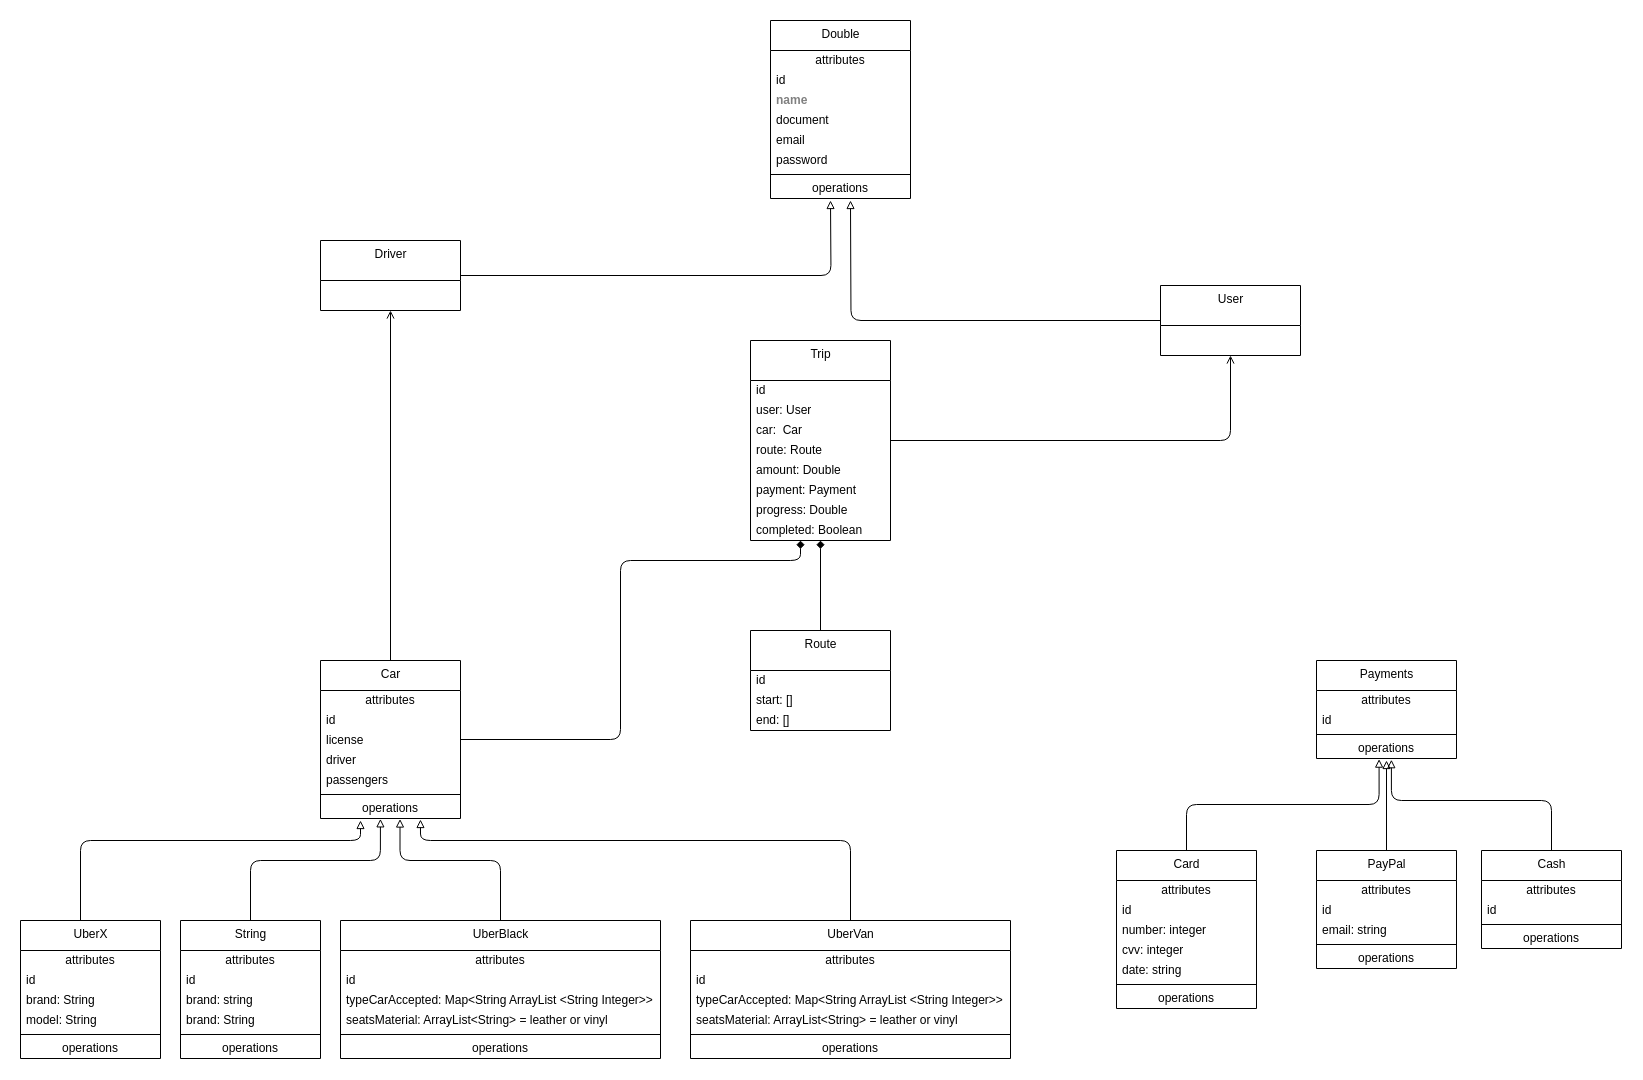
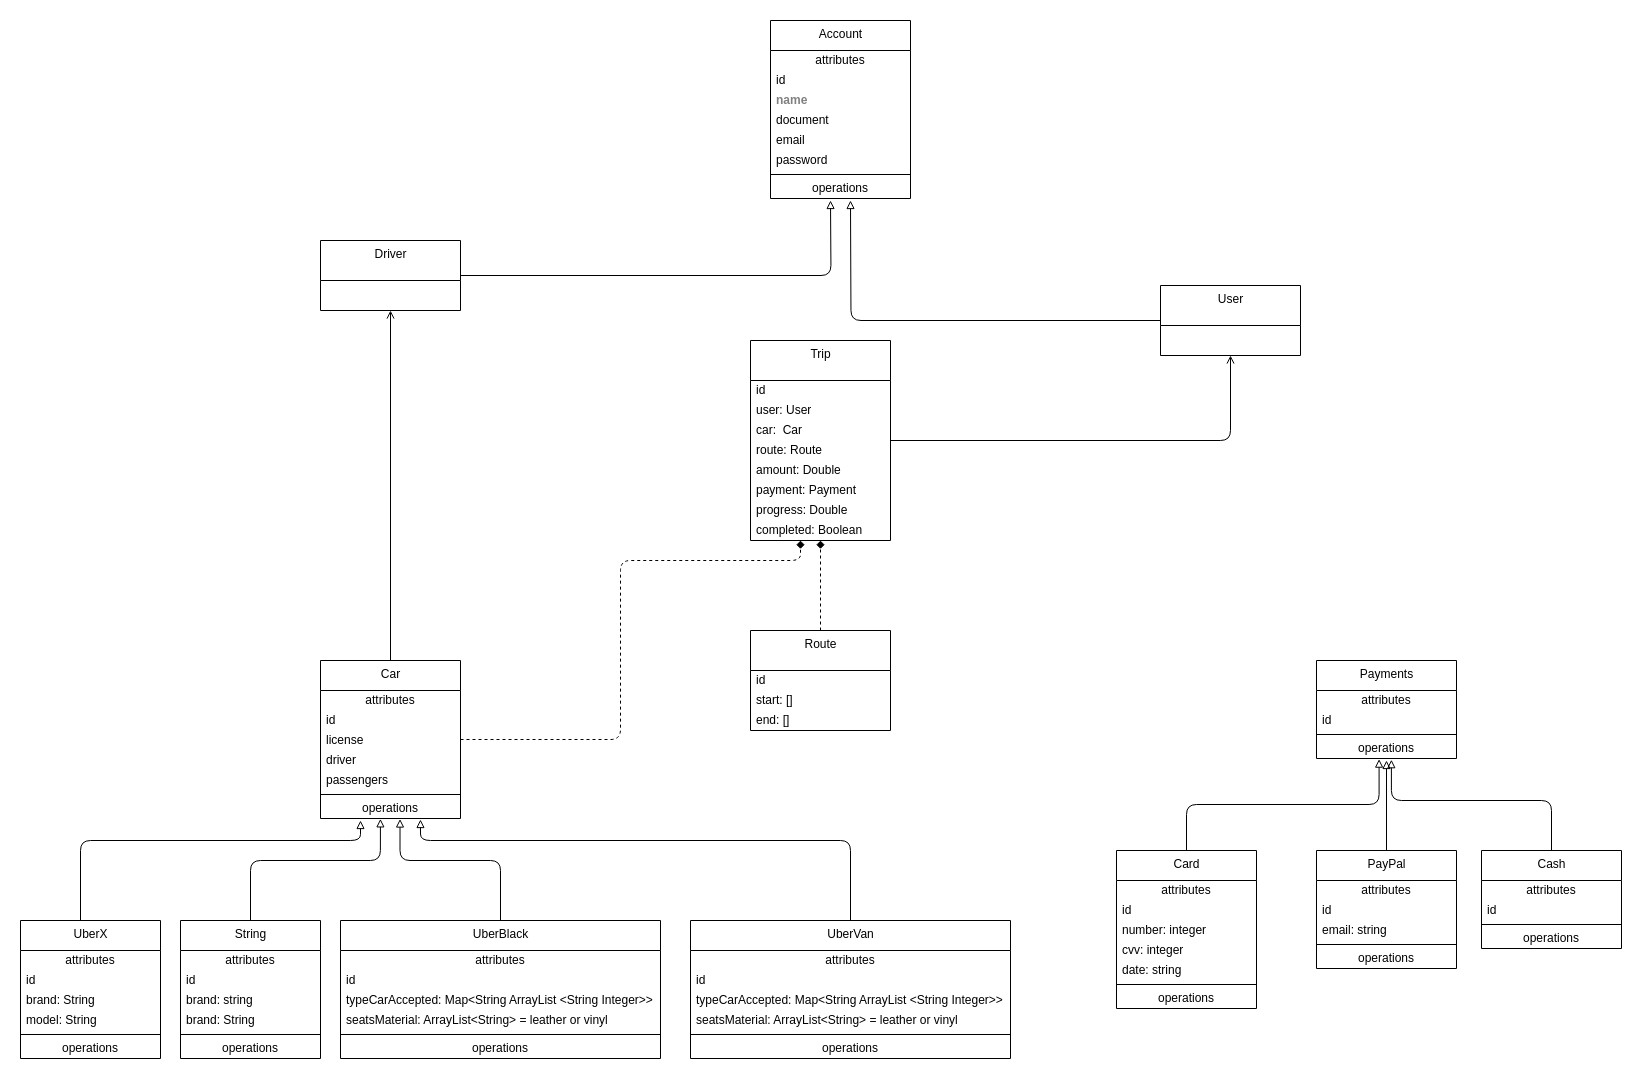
node "Double": label "Double" -> "Account"
edge "Route" -> "Trip": style solid -> dashed
edge "Car" -> "Trip": style solid -> dashed
